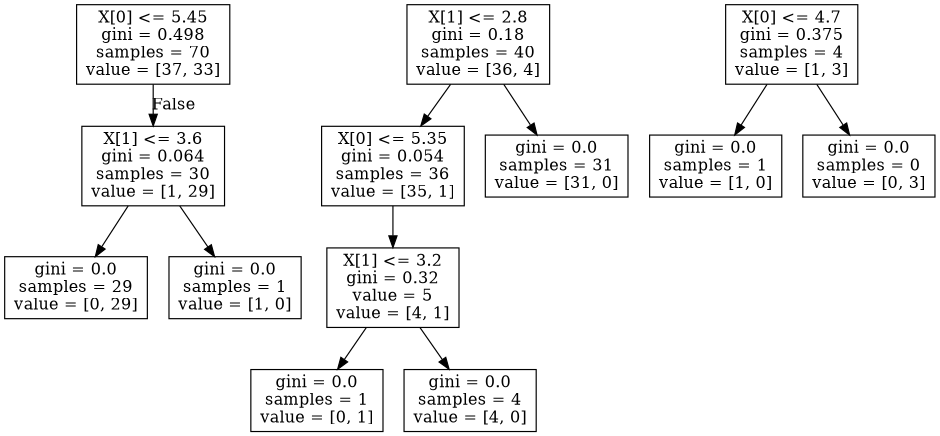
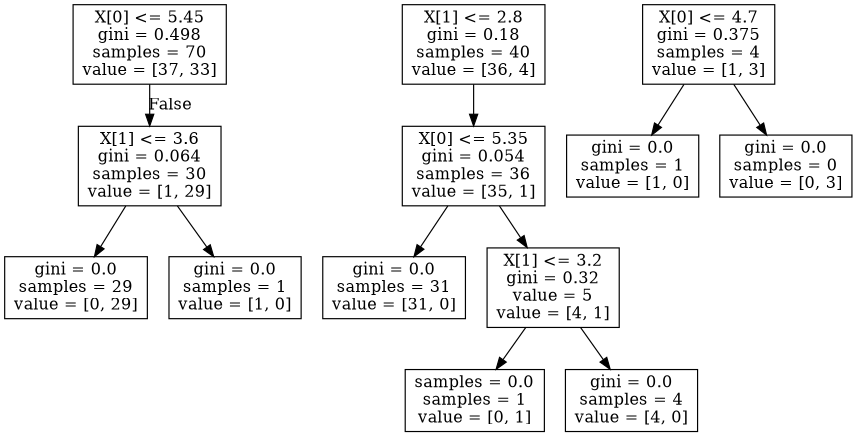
edge "X[1] <= 2.8 gini = 0.18 samples = 40 value = [36, 4]" -> "gini = 0.0 samples = 31 value = [31, 0]": now "X[0] <= 5.35 gini = 0.054 samples = 36 value = [35, 1]" -> "gini = 0.0 samples = 31 value = [31, 0]"
node "gini = 0.0 samples = 1 value = [0, 1]": label "gini = 0.0 samples = 1 value = [0, 1]" -> "samples = 0.0 samples = 1 value = [0, 1]"
